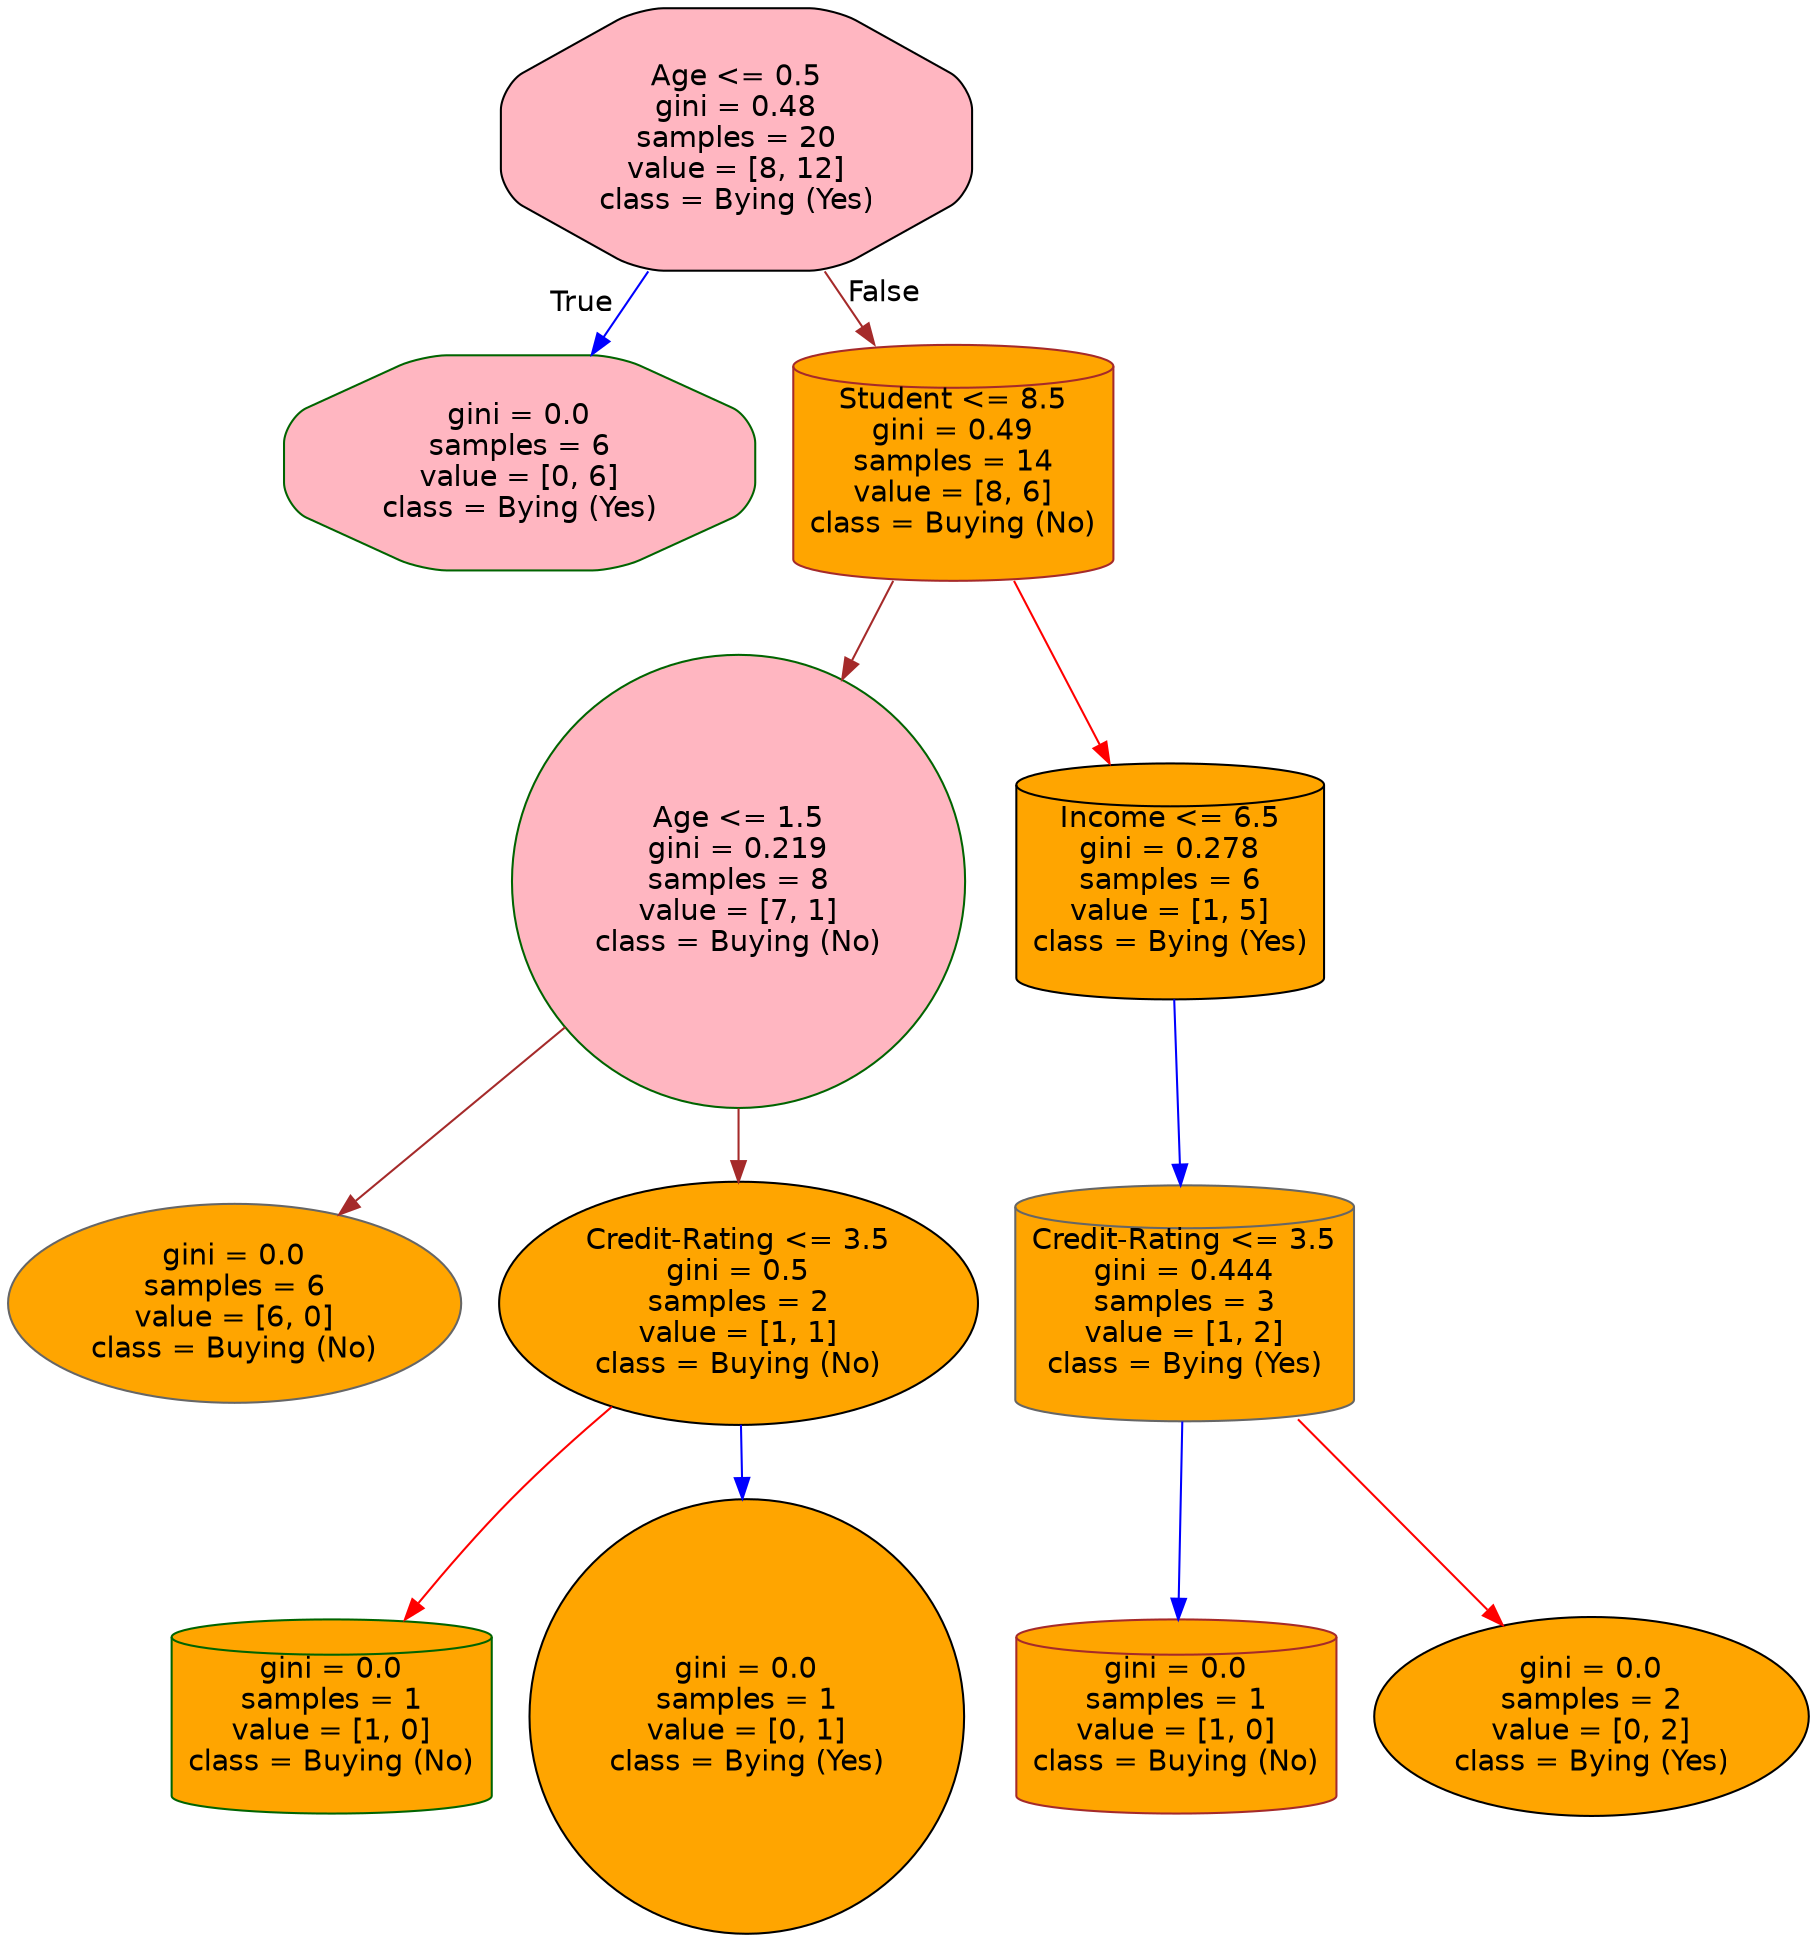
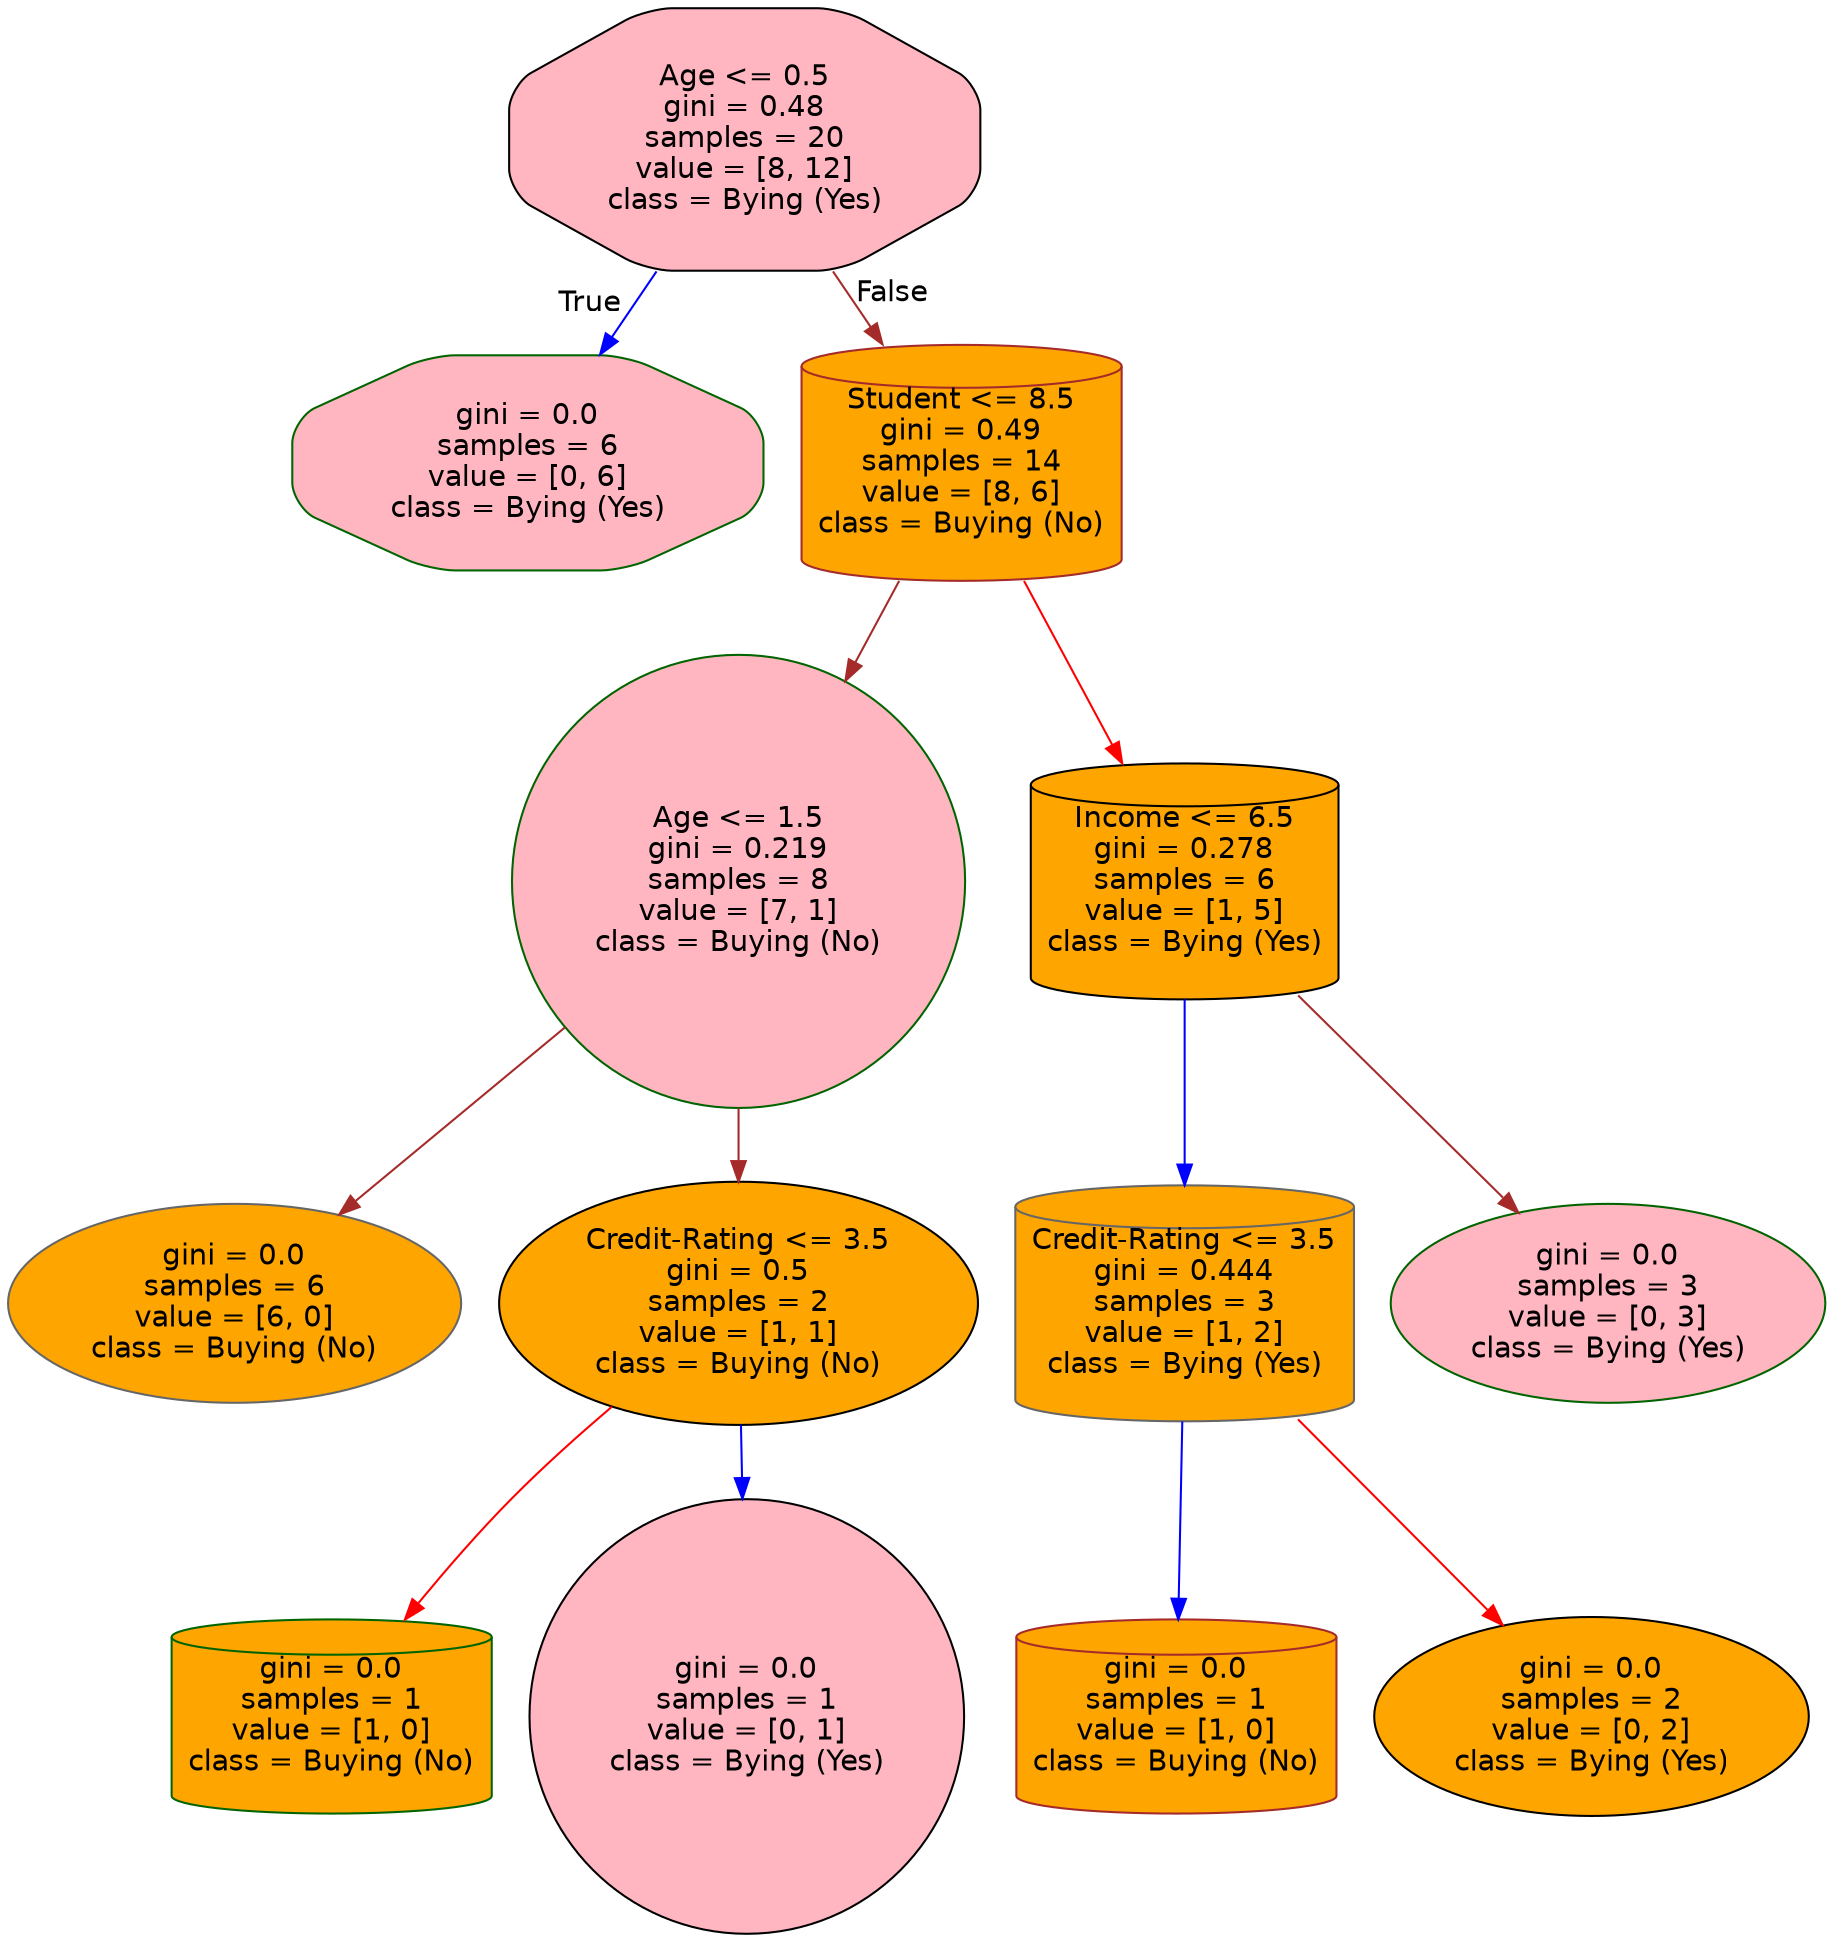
node "gini = 0.0 samples = 3 value = [0, 3] class = Bying (Yes)": added
node "gini = 0.0 samples = 1 value = [0, 1] class = Bying (Yes)": fillcolor orange -> lightpink
